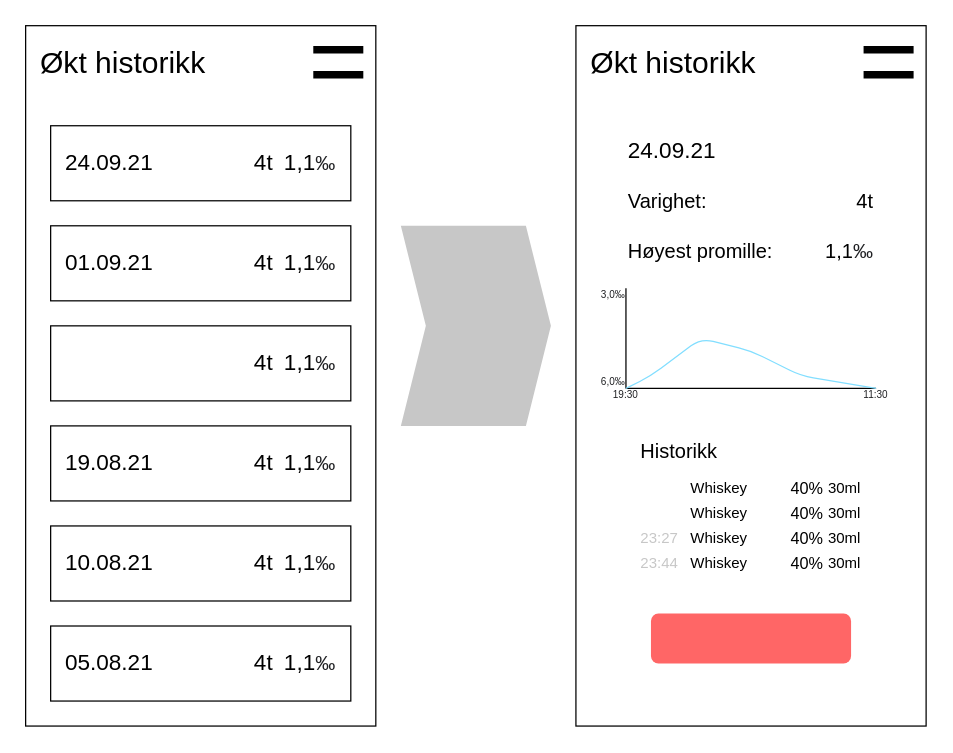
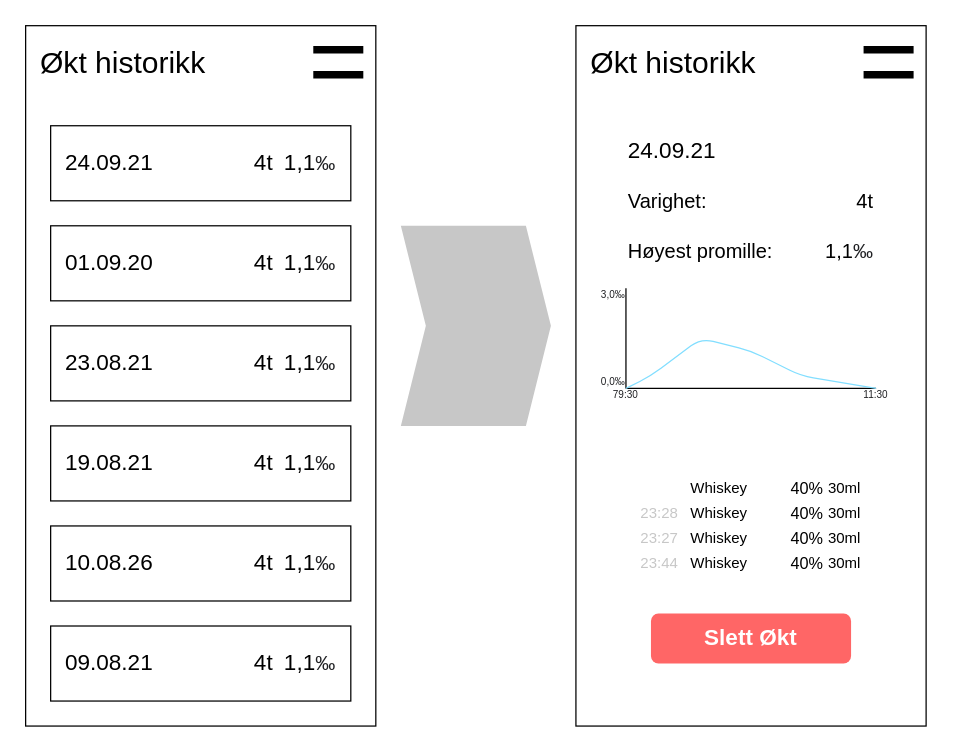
node "01.09.21": label "01.09.21" -> "01.09.20"
node "23.08.21": added
node "6,0‰": label "6,0‰" -> "0,0‰"
node "19:30": label "19:30" -> "79:30"
node "Historikk": removed
node "23:28": added
node "10.08.21": label "10.08.21" -> "10.08.26"
node "Slett Økt": added
node "05.08.21": label "05.08.21" -> "09.08.21"
